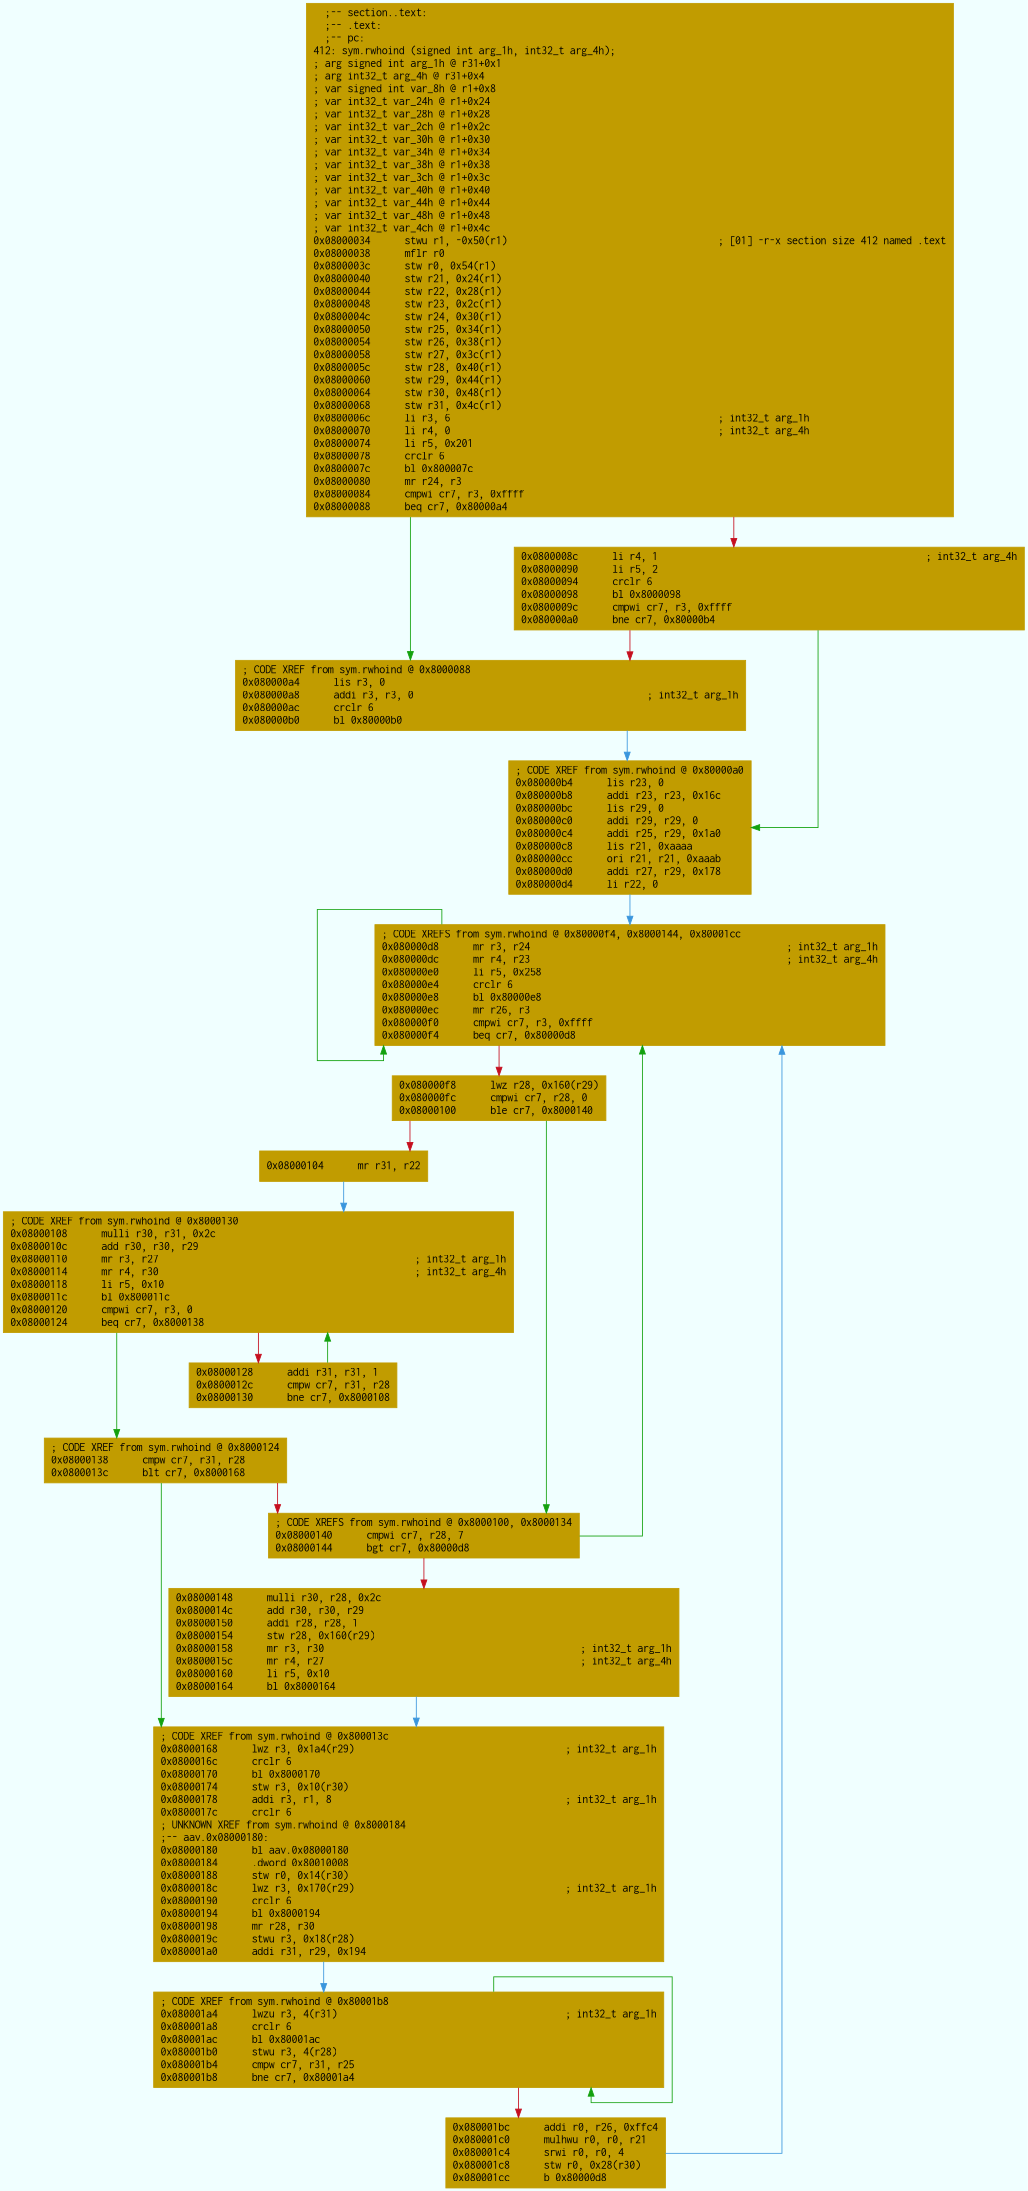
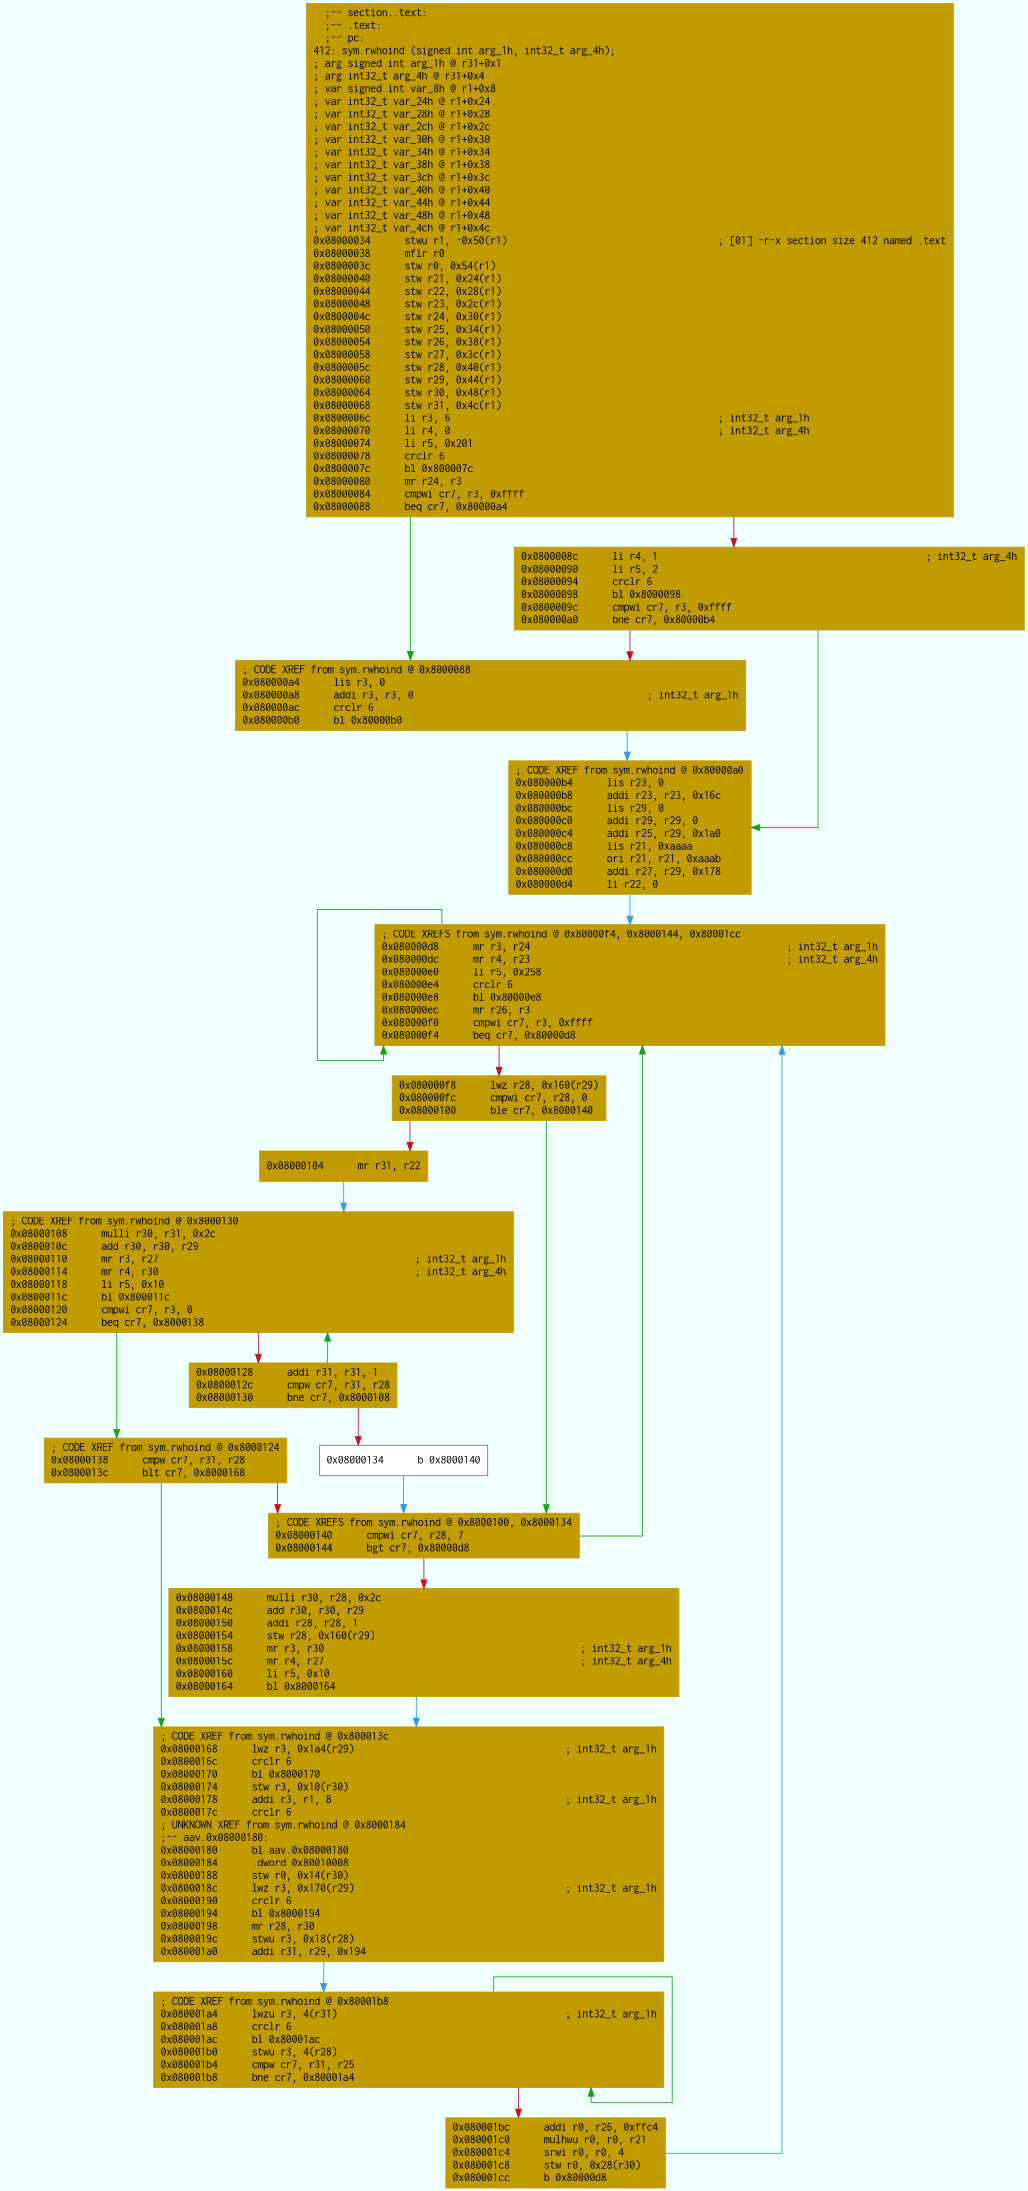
node "0x08000134      b 0x8000140": added
